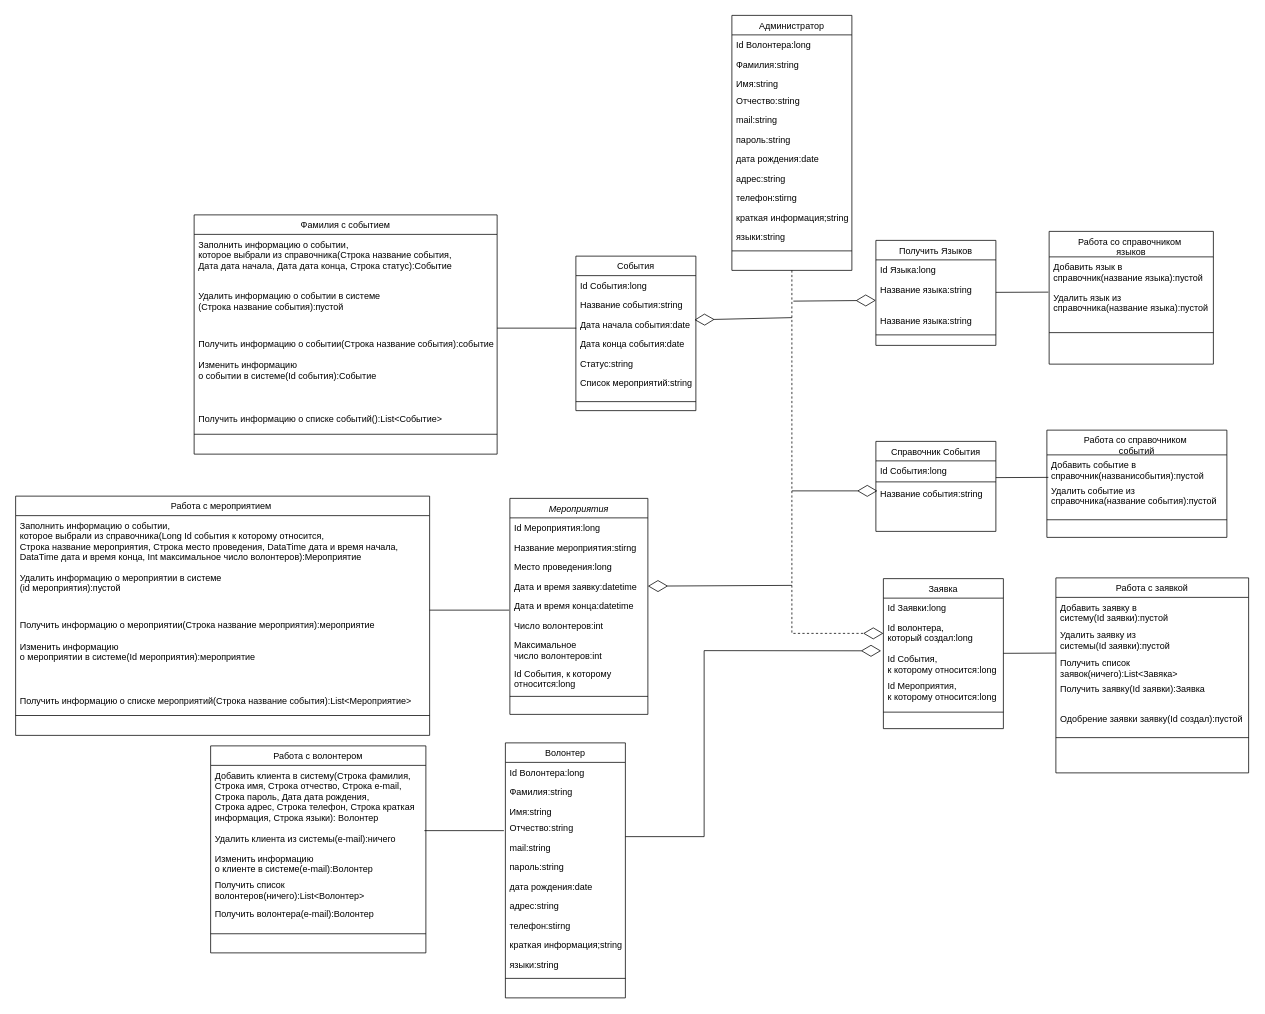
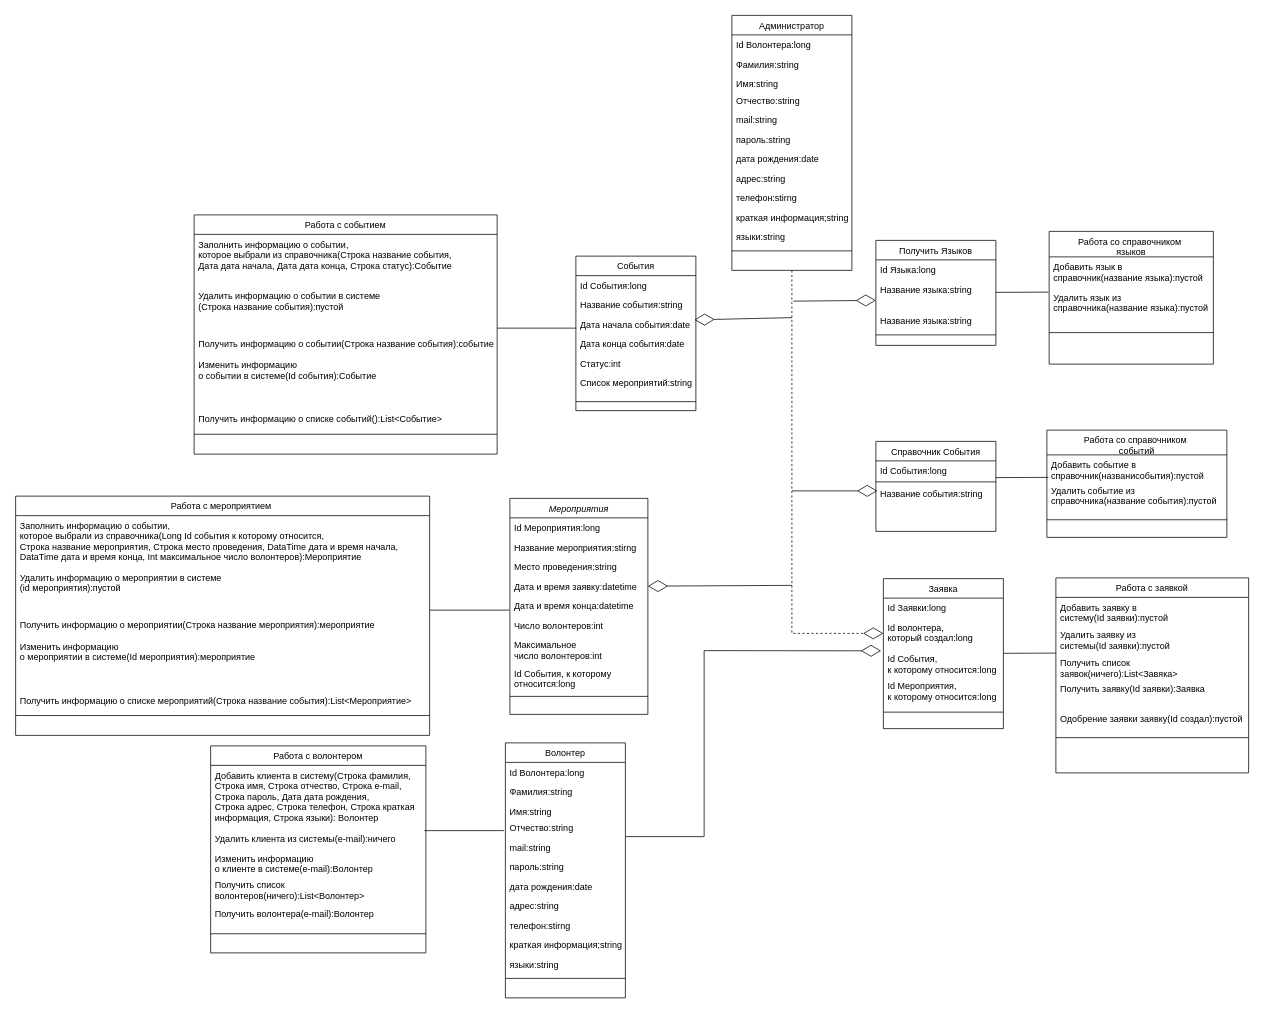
node "Фамилия с событием": label "Фамилия с событием" -> "Работа с событием"
node "Статус:string": label "Статус:string" -> "Статус:int"
node "Место проведения:long": label "Место проведения:long" -> "Место проведения:string"
